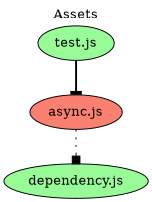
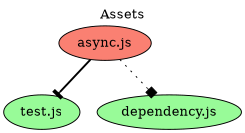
edge "test.js" -> "async.js": reversed
